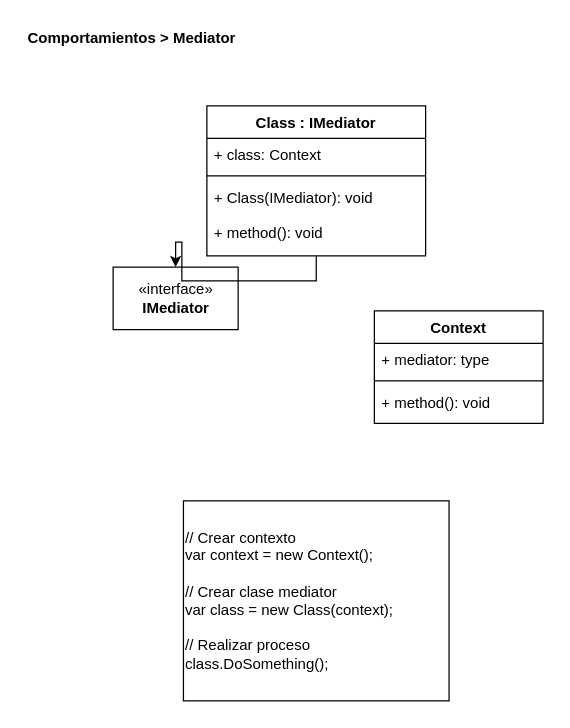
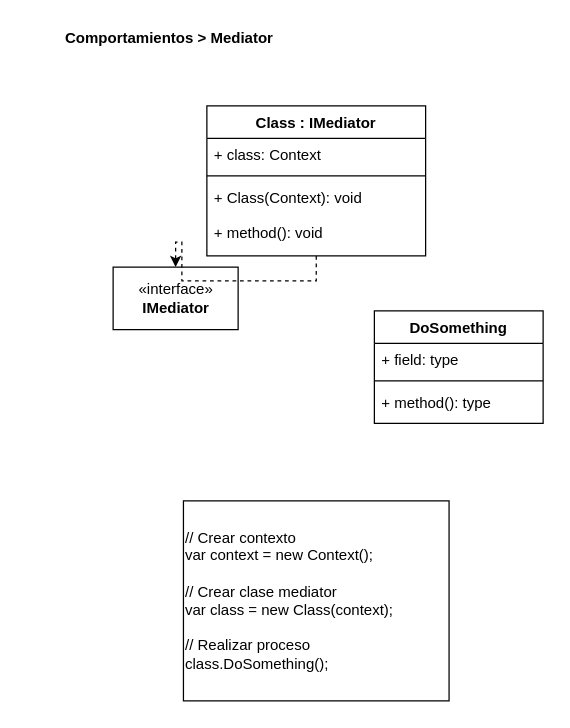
node "Comportamientos > Mediator": moved (138, 38) -> (176, 38)
node "+ Class(IMediator): void + method(): void": label "+ Class(IMediator): void + method(): void" -> "+ Class(Context): void + method(): void"
edge "Class : IMediator" -> "«interface» IMediator": style solid -> dashed
node "Context": label "Context" -> "DoSomething"
node "+ mediator: type": label "+ mediator: type" -> "+ field: type"
node "+ method(): void": label "+ method(): void" -> "+ method(): type"
